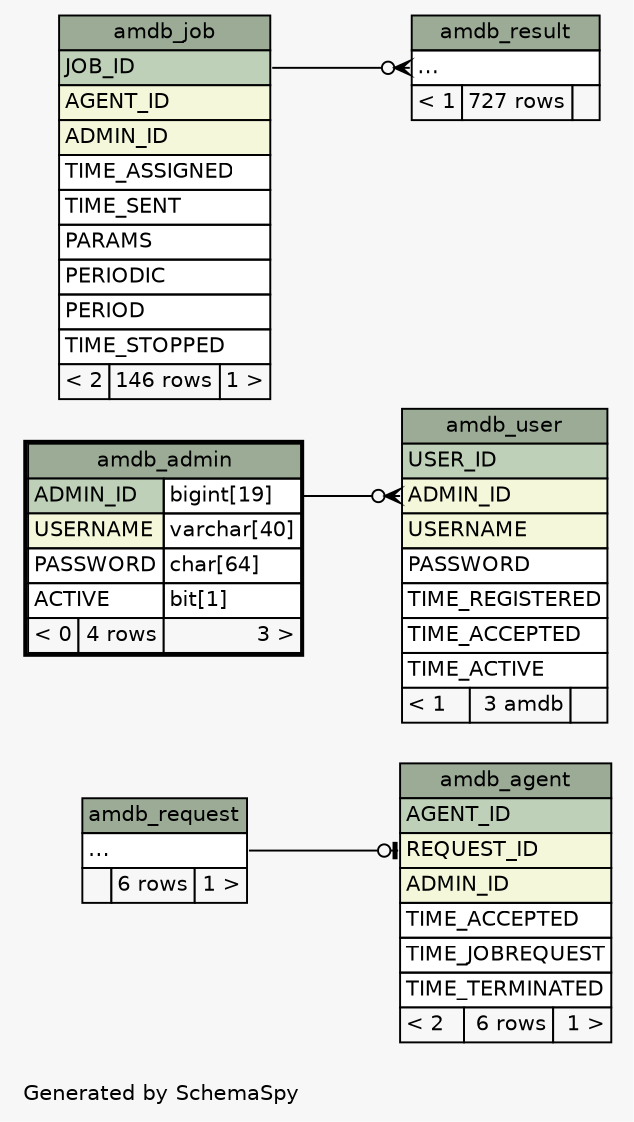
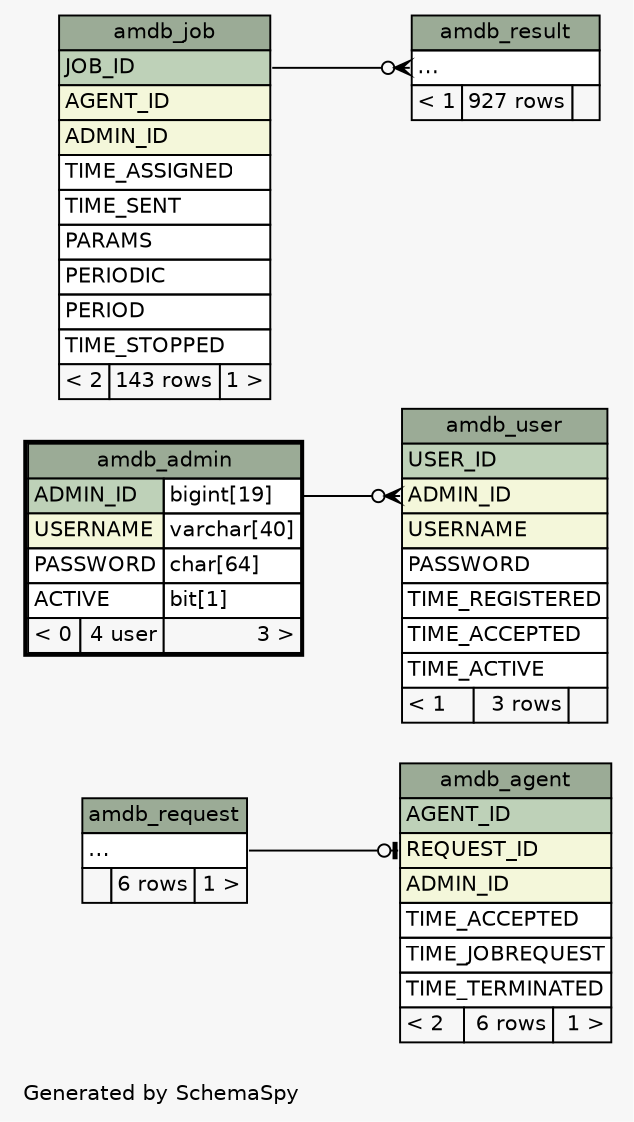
node "amdb_result": text "727 rows" -> "927 rows"
node "amdb_job": text "146 rows" -> "143 rows"
node "amdb_admin": text "4 rows" -> "4 user"
node "amdb_user": text "3 amdb" -> "3 rows"
